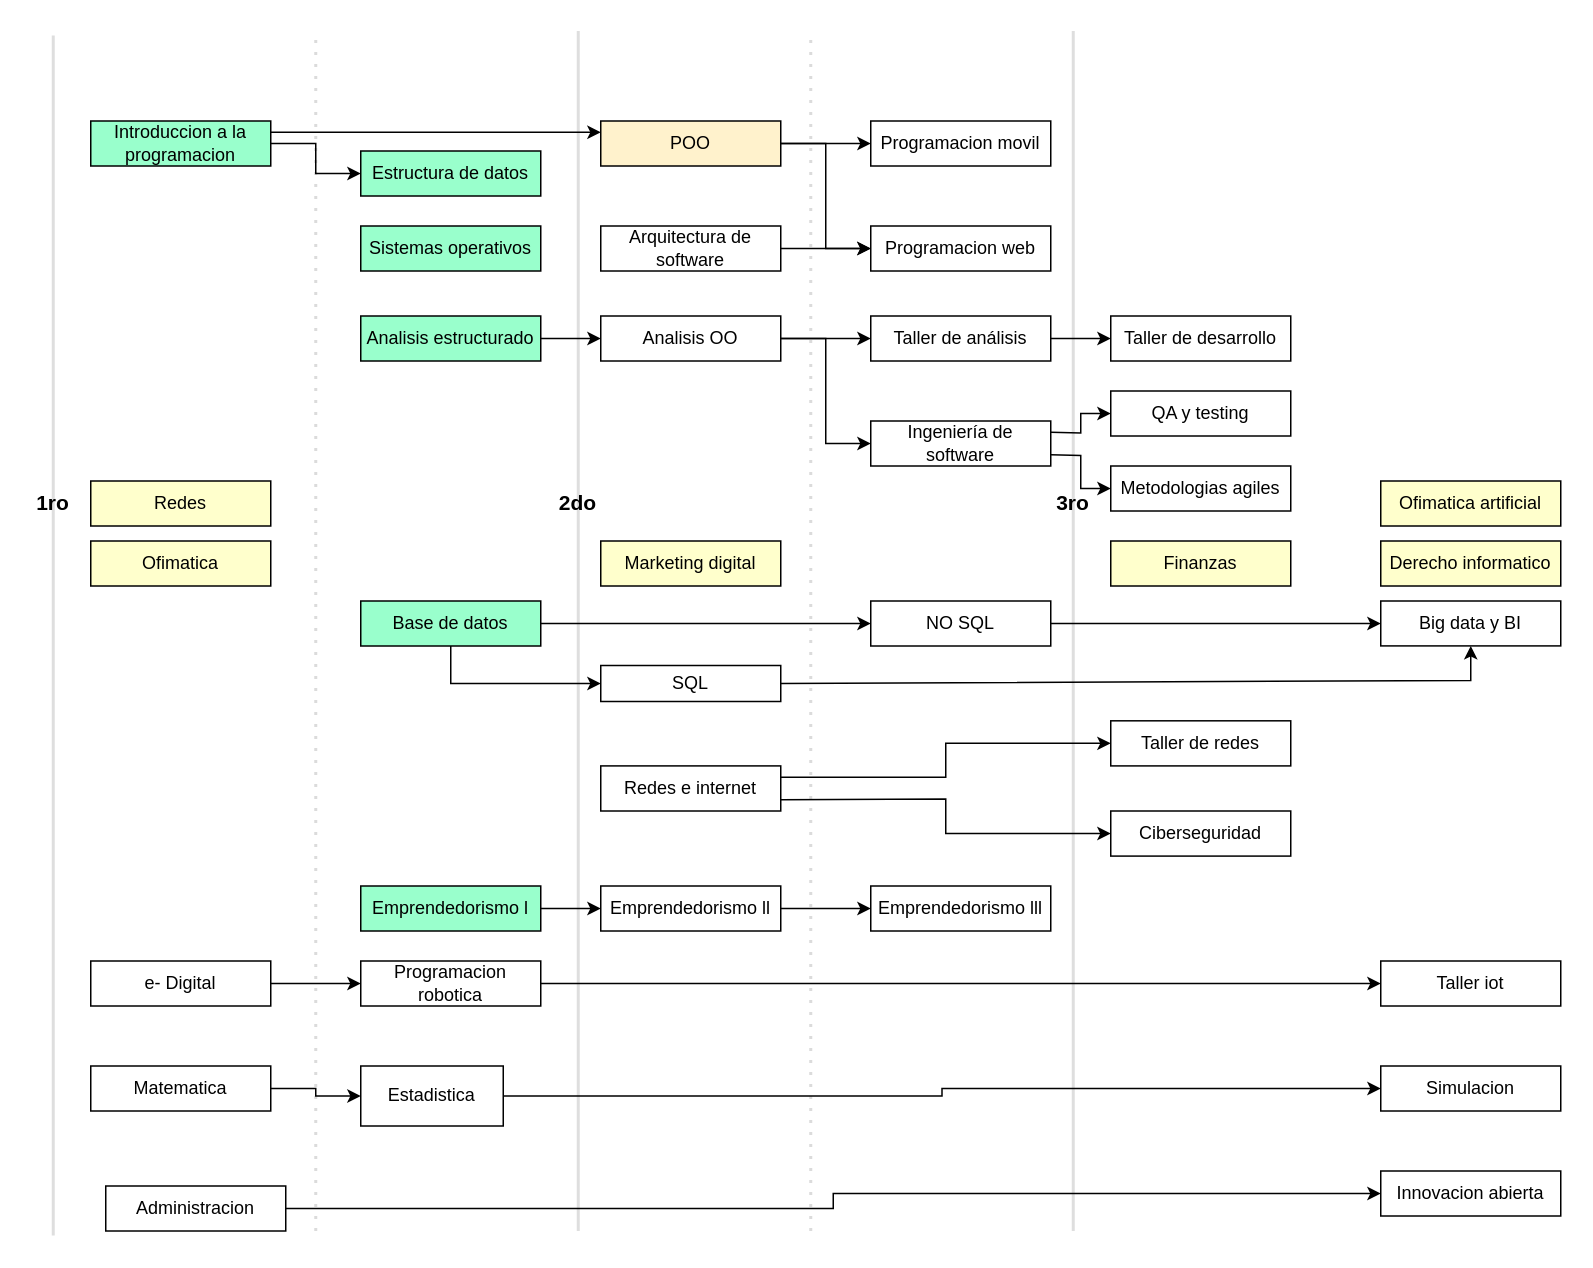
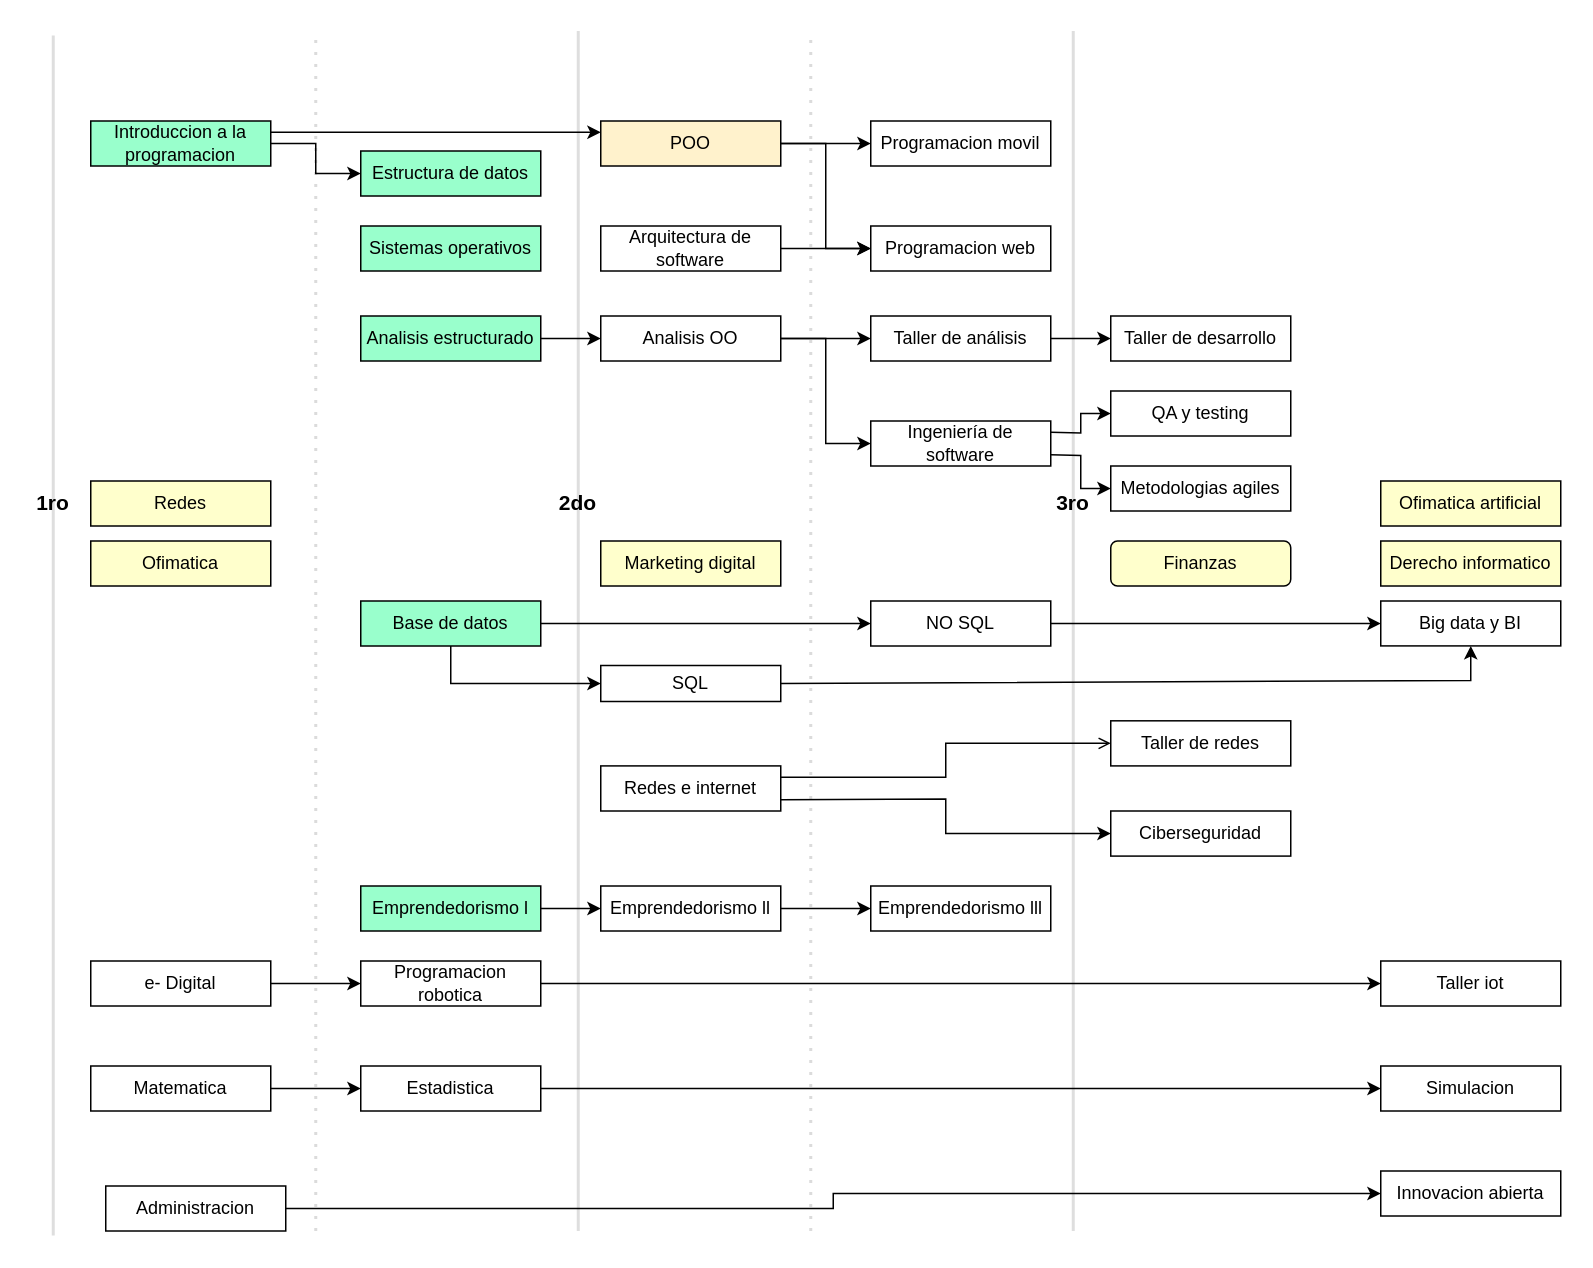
node "Finanzas": shape rectangle -> rounded rectangle
edge "Redes e internet" -> "Taller de redes": arrowhead classic -> open
node "Estadistica": size 143x60 -> 180x45
